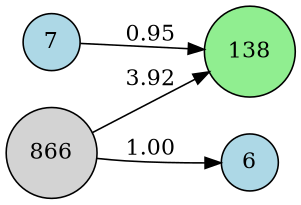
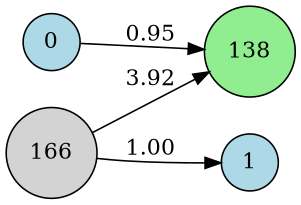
node "7": label "7" -> "0"
node "866": label "866" -> "166"
node "6": label "6" -> "1"
